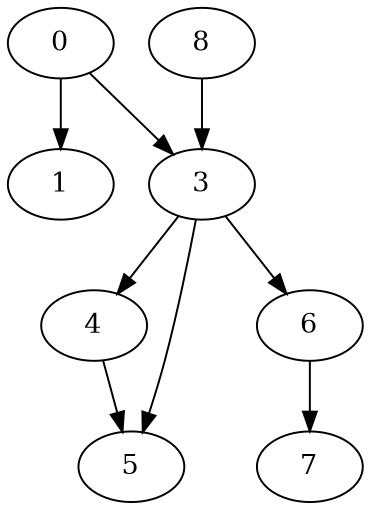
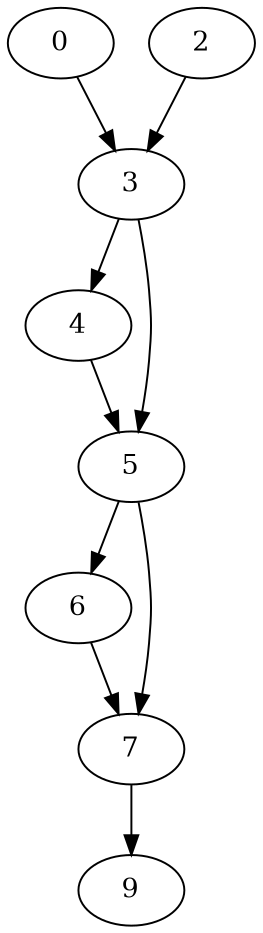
node "8": label "8" -> "2"
node "1": removed
edge "3" -> "6": now "5" -> "6"
edge "5" -> "7": added
node "9": added
